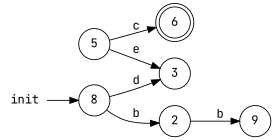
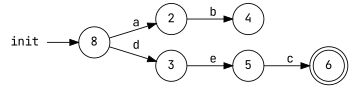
edge "5" -> "3": reversed
edge "8" -> "2": label " b" -> " a"
node "9": label "9" -> "4"
